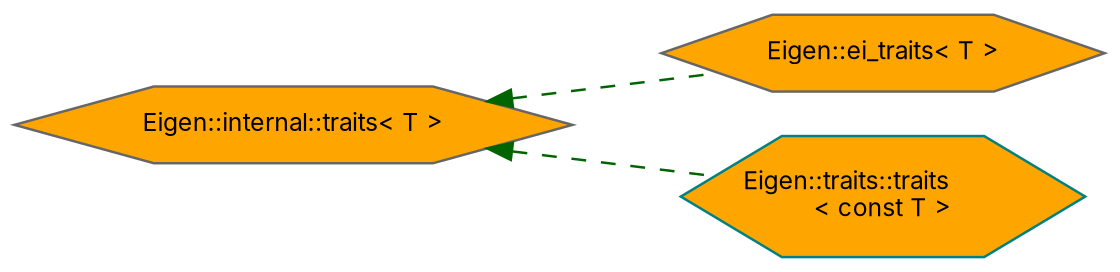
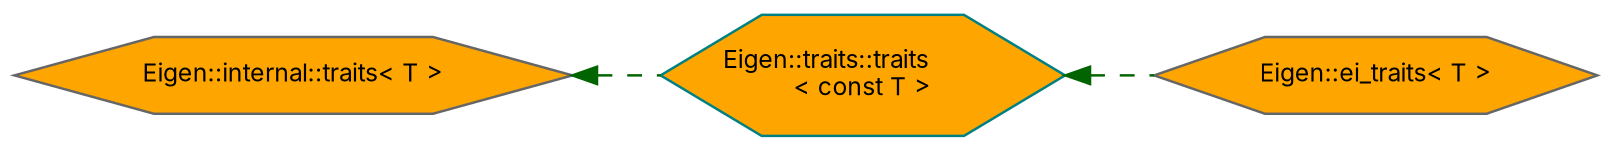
edge "Eigen::ei_traits< T >" -> "Eigen::internal::traits< T >": now "Eigen::ei_traits< T >" -> "Eigen::traits::traits < const T >"
